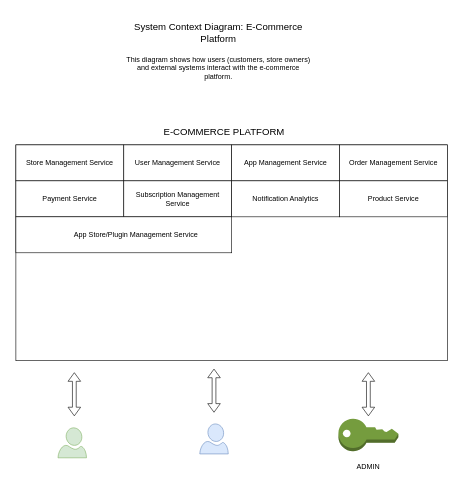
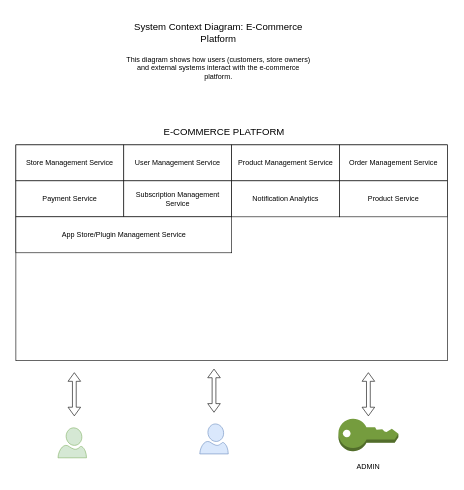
node "App Management Service": label "App Management Service" -> "Product Management Service"
node "App Store/Plugin Management Service": moved (136, 235) -> (124, 235)
